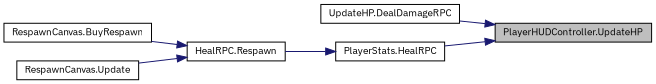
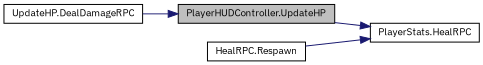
node "RespawnCanvas.BuyRespawn": removed
edge "PlayerStats.HealRPC" -> "PlayerHUDController.UpdateHP": reversed
node "RespawnCanvas.Update": removed
